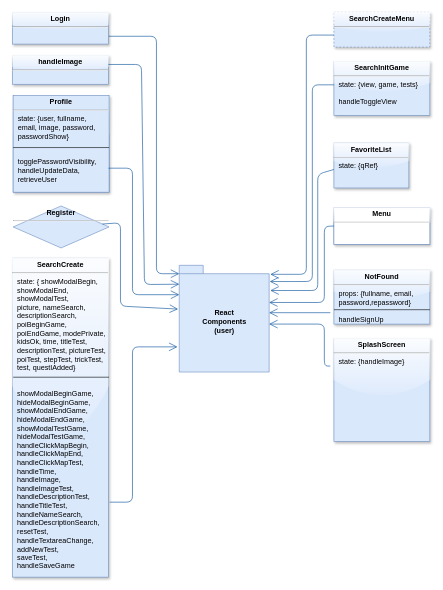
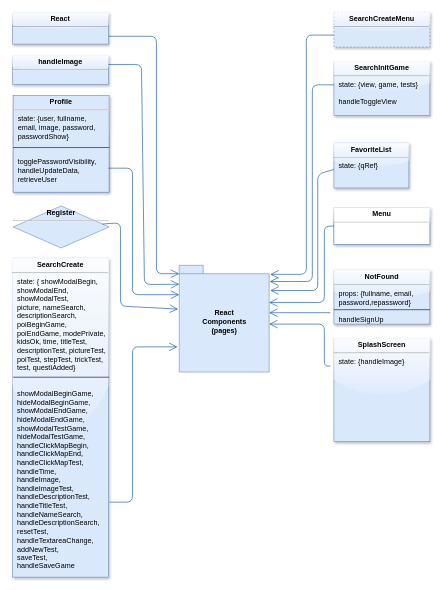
node "Login": label "Login" -> "React"
node "React Components (user)": label "React Components (user)" -> "React Components (pages)"
